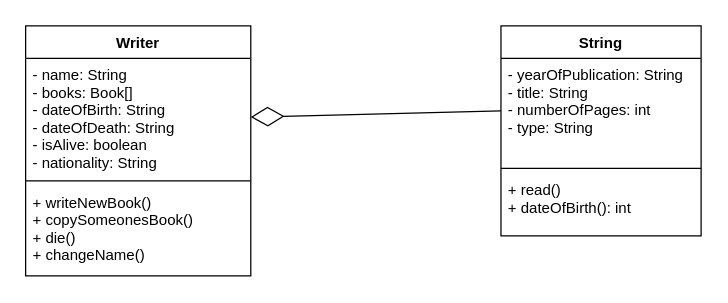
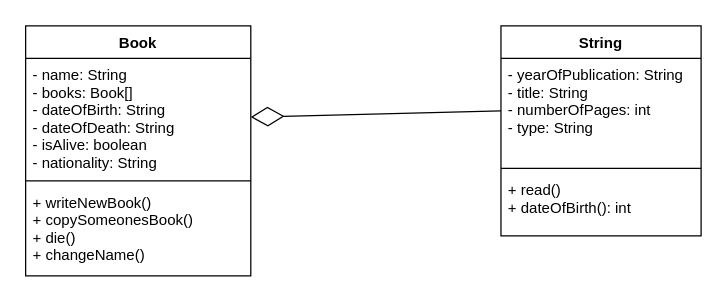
node "Writer": label "Writer" -> "Book"
